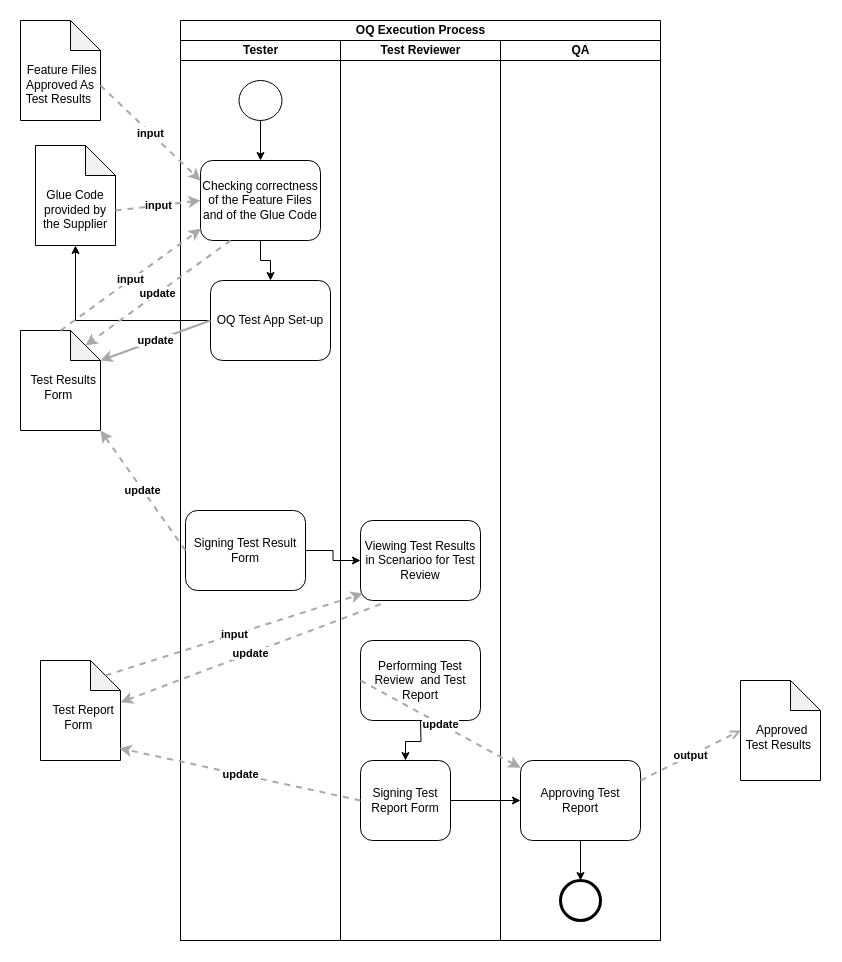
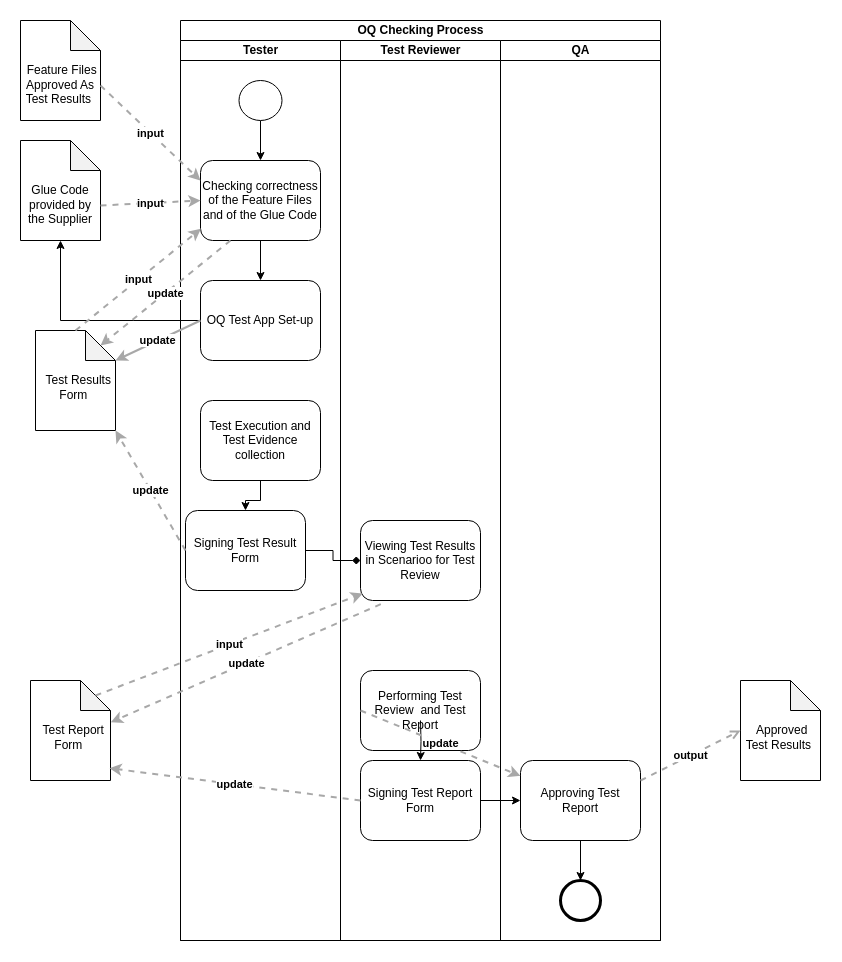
node "OQ Execution Process": label "OQ Execution Process" -> "OQ Checking Process"
node "Glue Code provided by the Supplier": moved (76, 196) -> (61, 191)
node "OQ Test App Set-up": moved (271, 321) -> (261, 321)
node "Test Results Form": moved (61, 381) -> (76, 381)
node "Test Execution and Test Evidence collection": added
edge "Test Execution and Test Evidence collection" -> "Signing Test Result Form": added
edge "Signing Test Result Form" -> "Viewing Test Results in Scenarioo for Test Review": arrowhead classic -> diamond
node "Performing Test Review and Test Report": moved (421, 681) -> (421, 711)
node "Test Report Form": moved (81, 711) -> (71, 731)
node "Signing Test Report Form": size 90x80 -> 120x80
